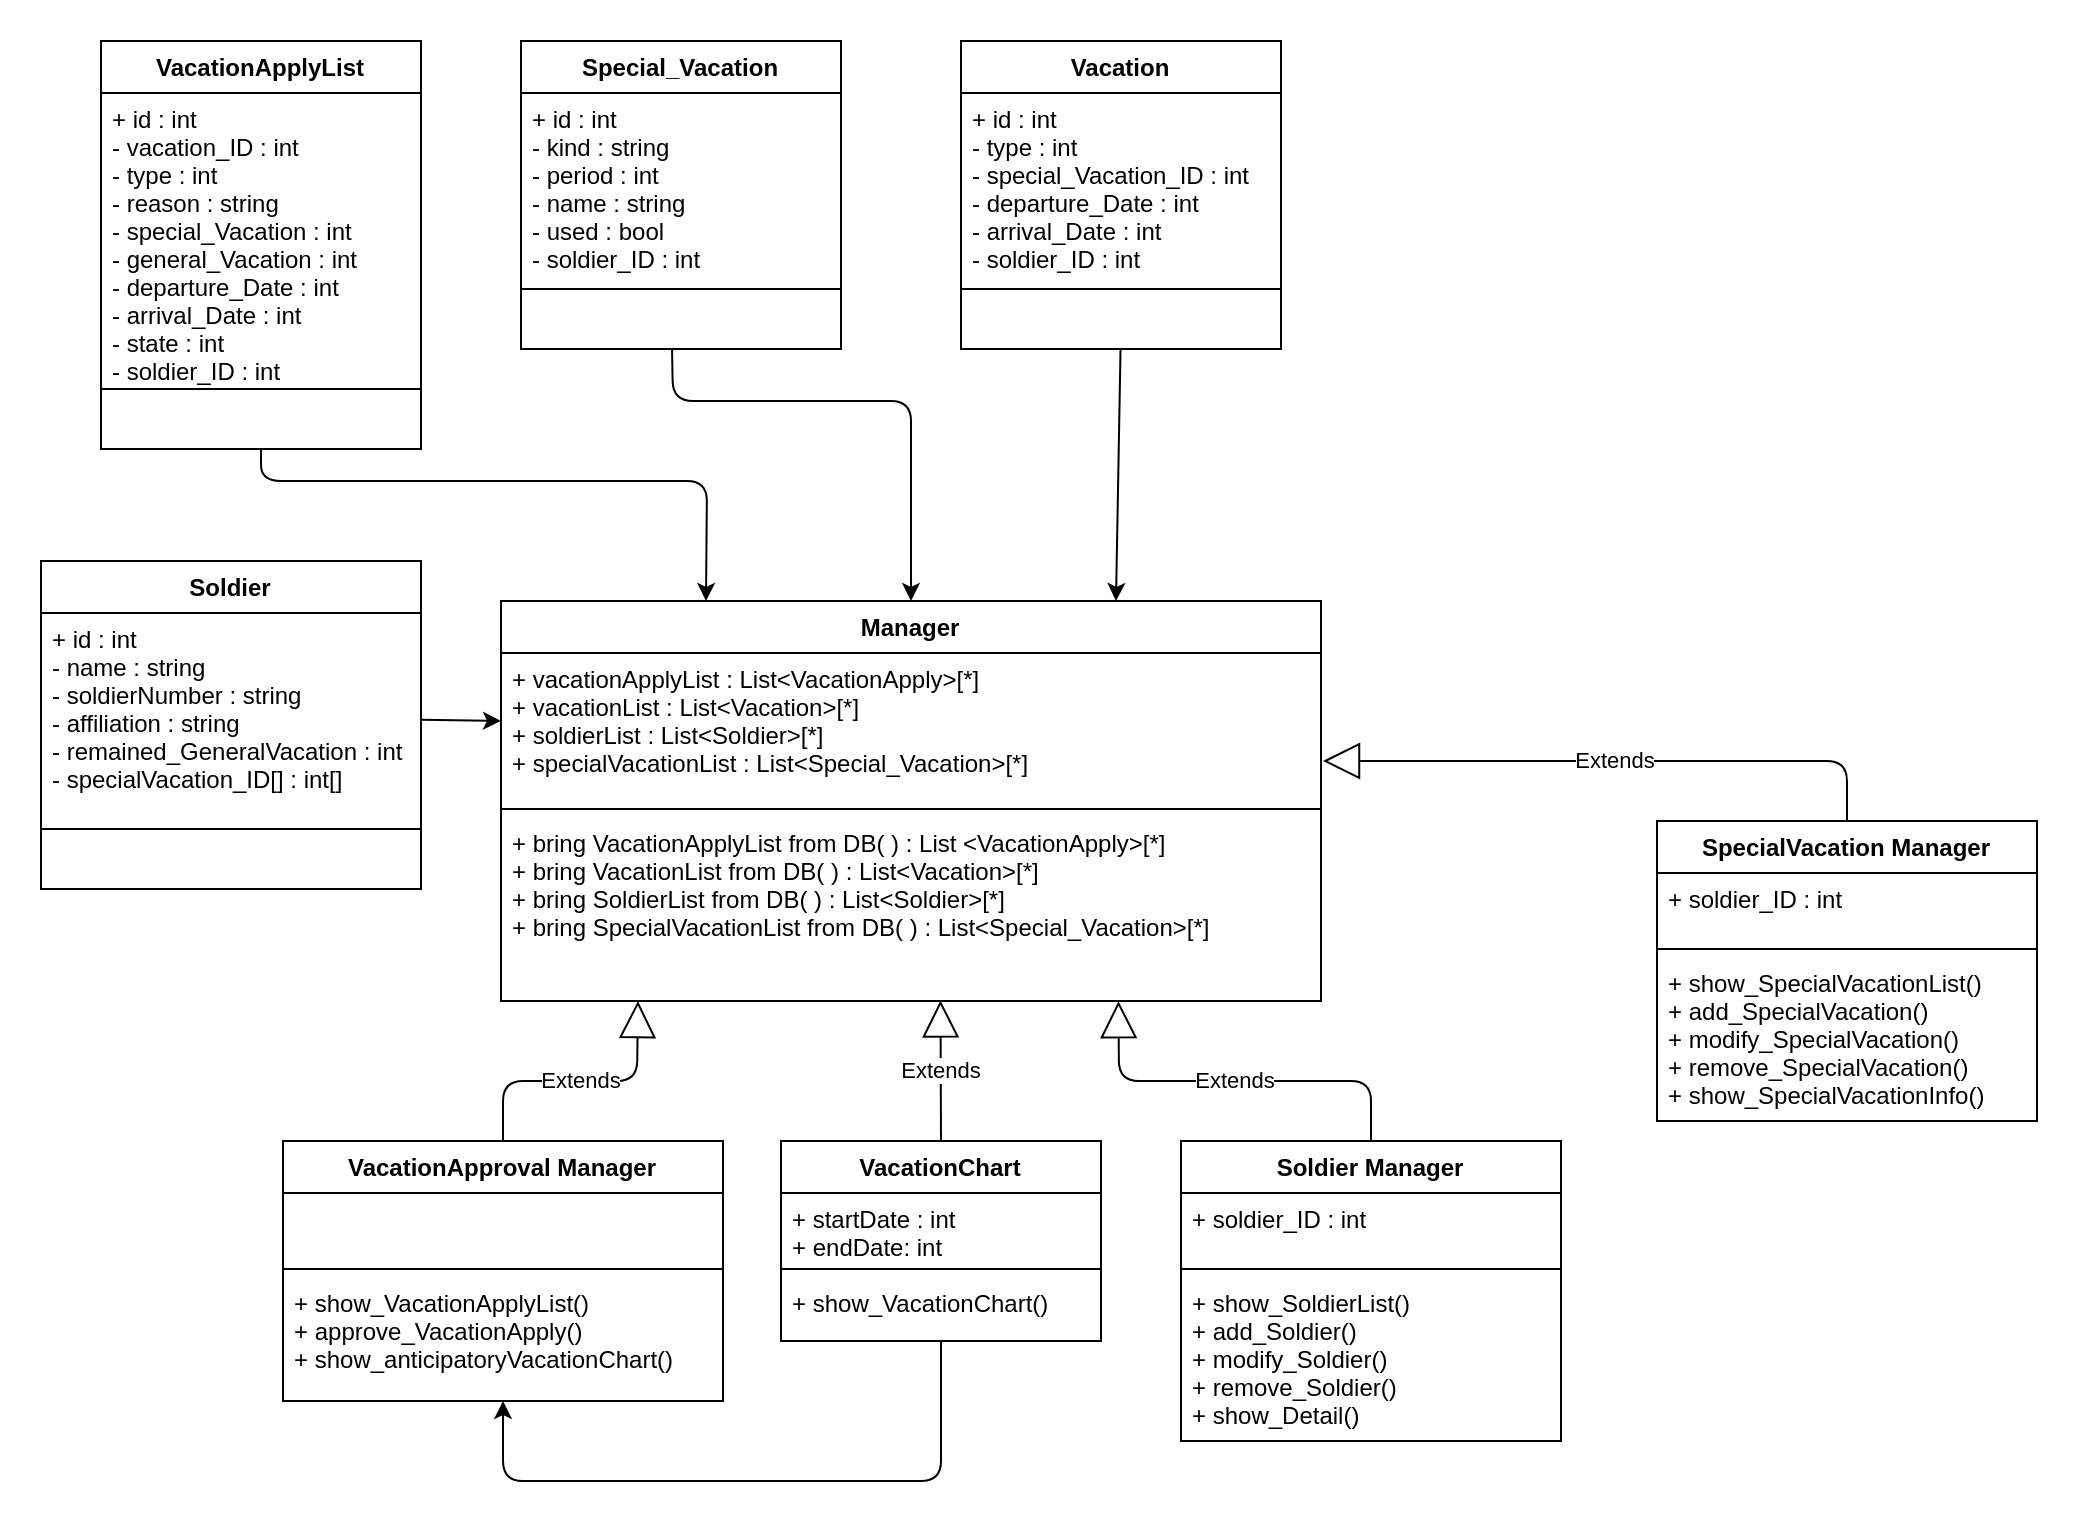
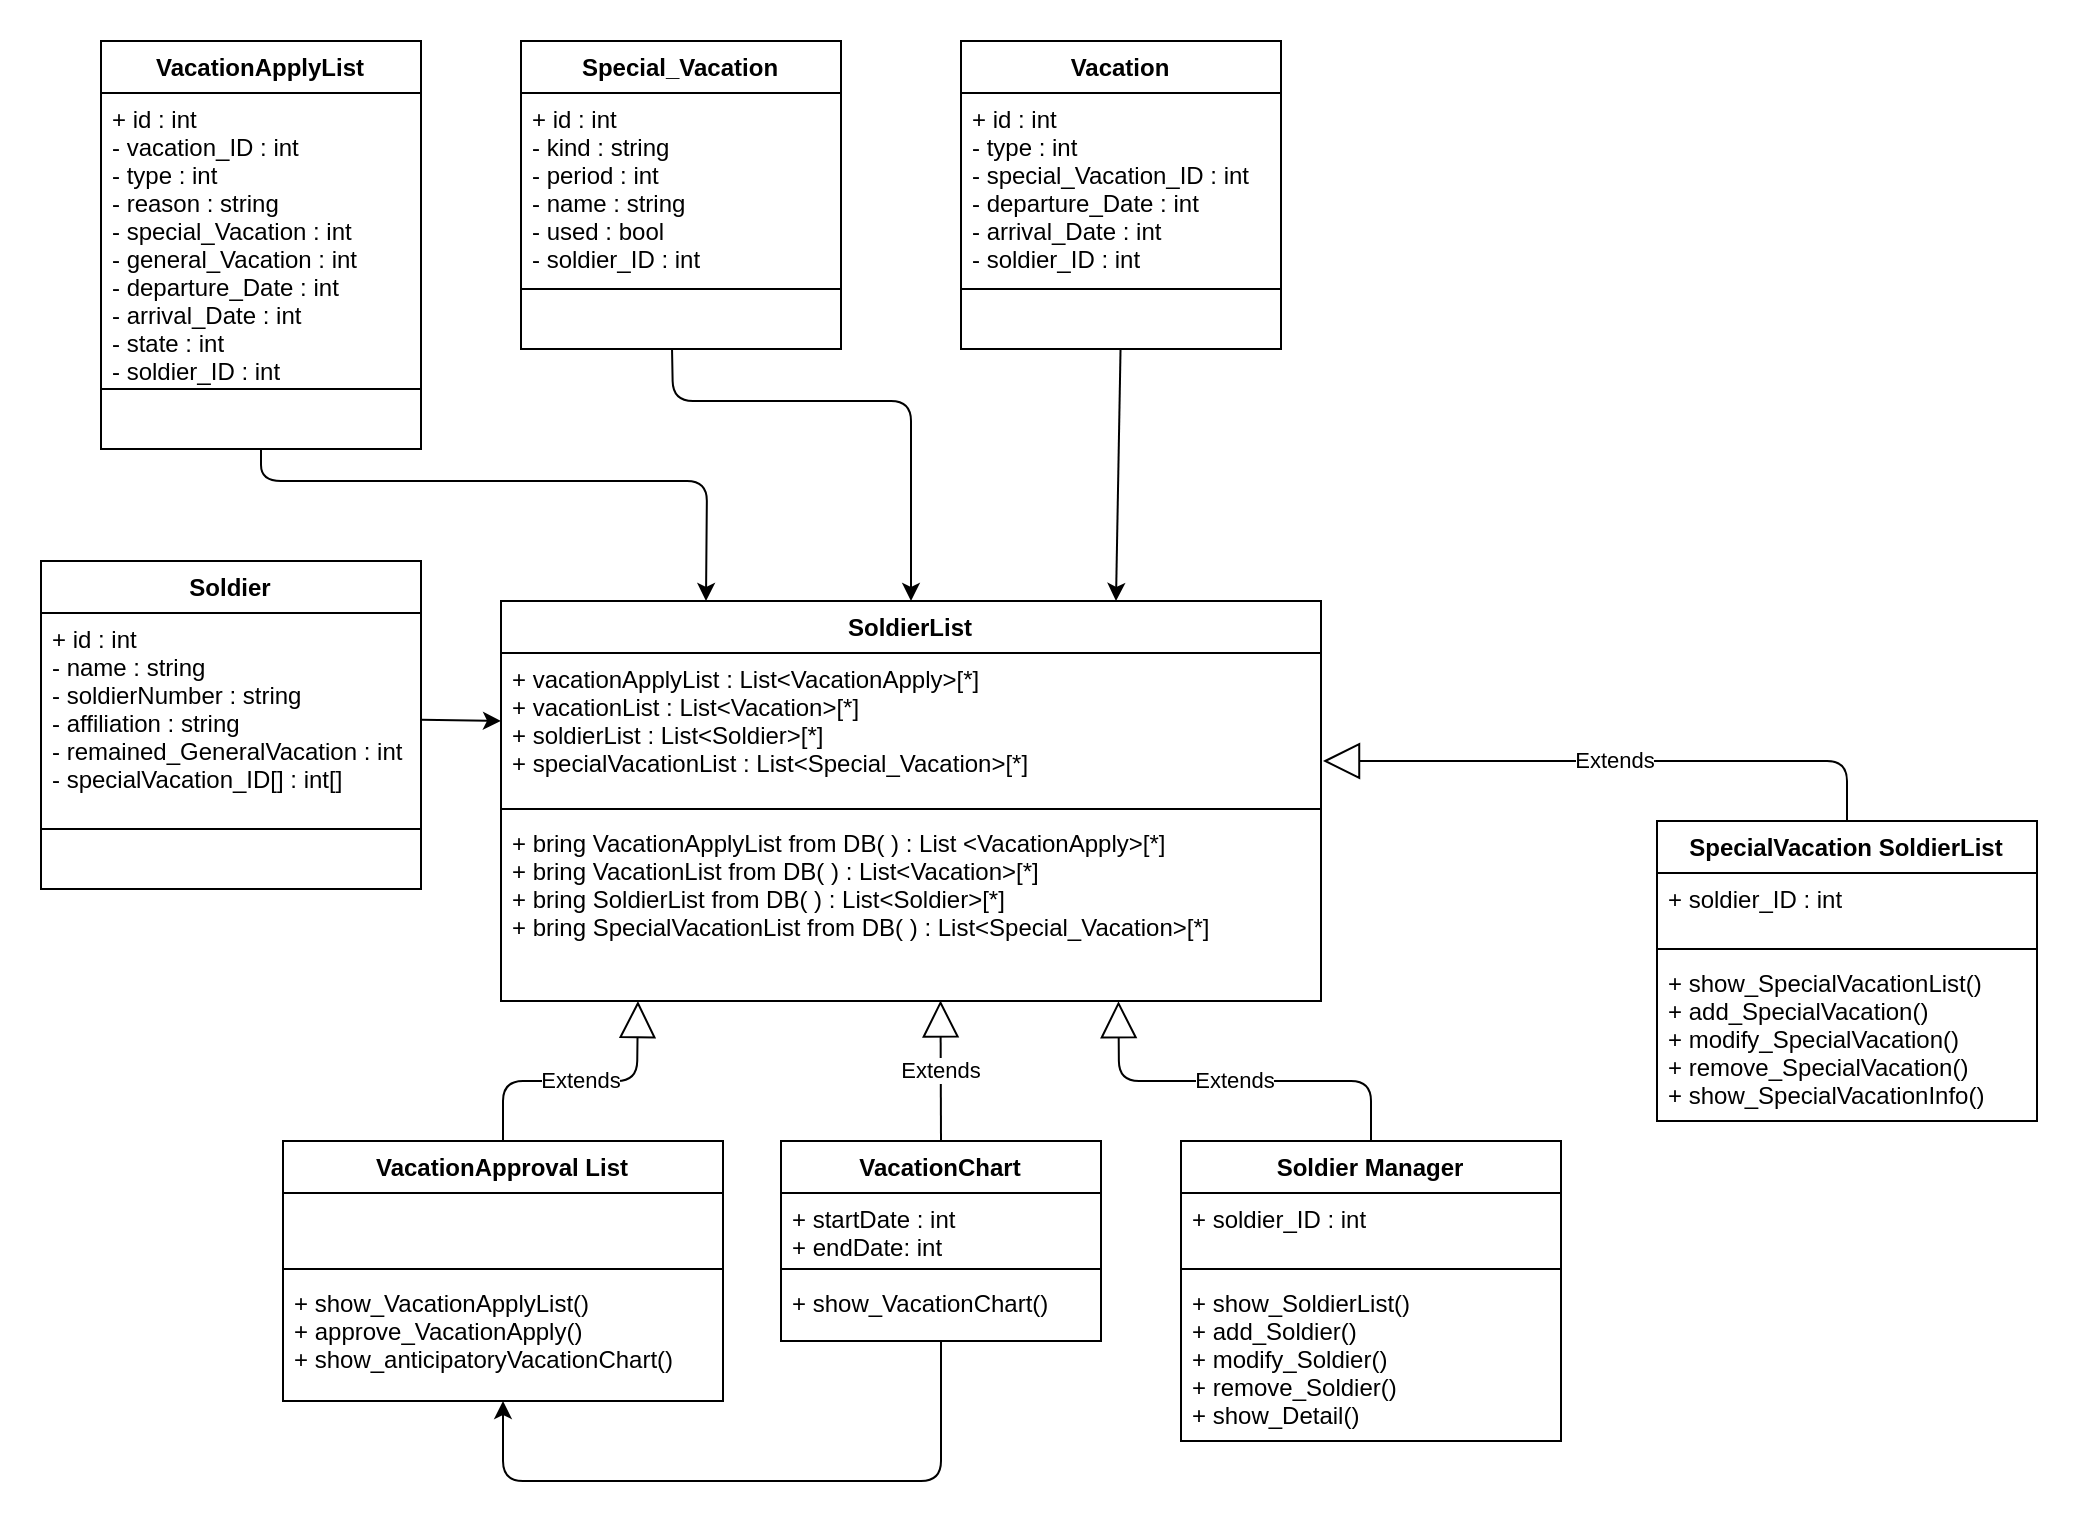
node "Manager": label "Manager" -> "SoldierList"
node "SpecialVacation Manager": label "SpecialVacation Manager" -> "SpecialVacation SoldierList"
node "VacationApproval Manager": label "VacationApproval Manager" -> "VacationApproval List"
